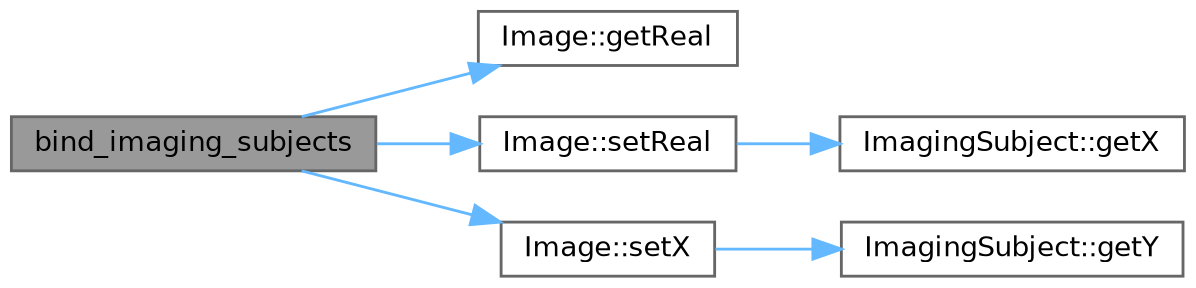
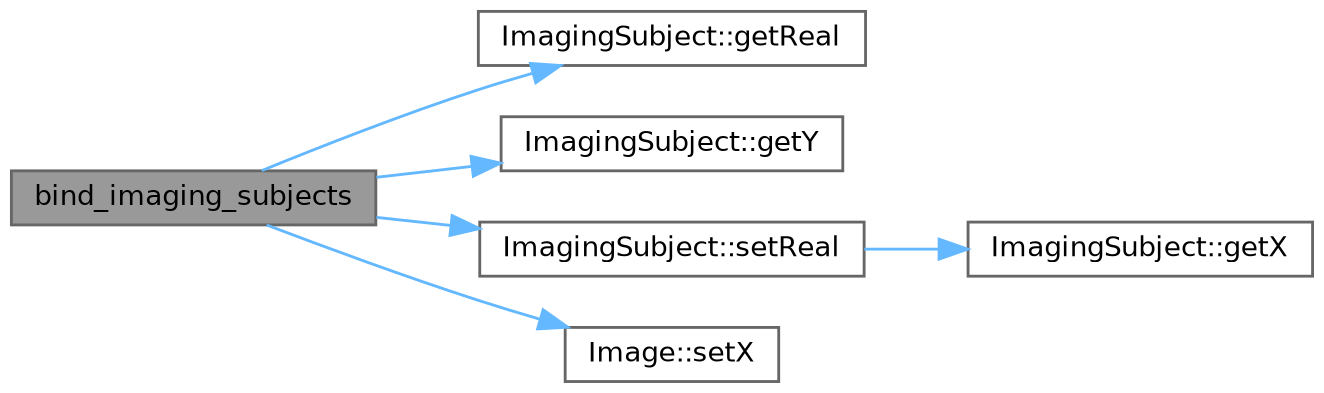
node "Image::getReal": label "Image::getReal" -> "ImagingSubject::getReal"
node "Image::setReal": label "Image::setReal" -> "ImagingSubject::setReal"
edge "Image::setX" -> "ImagingSubject::getY": now "bind_imaging_subjects" -> "ImagingSubject::getY"
